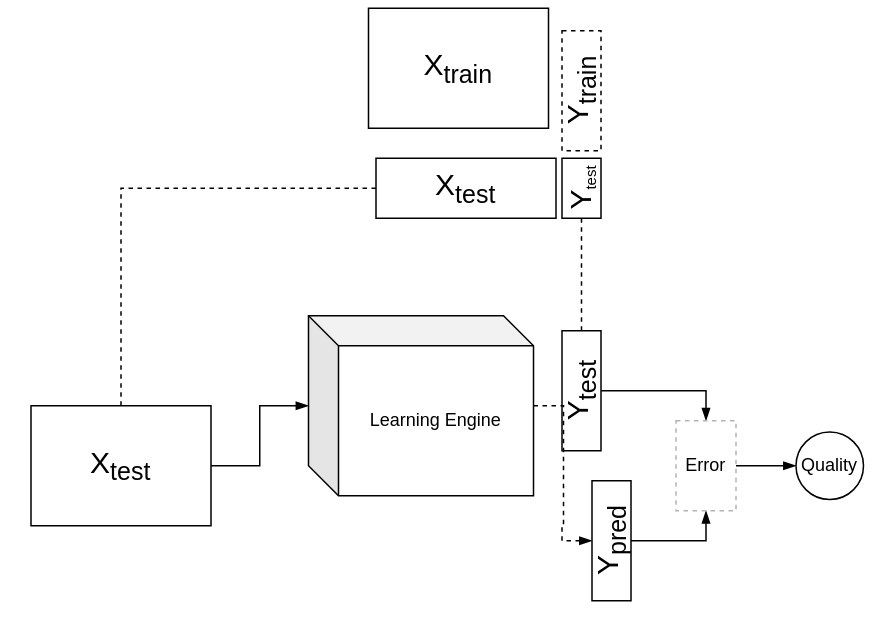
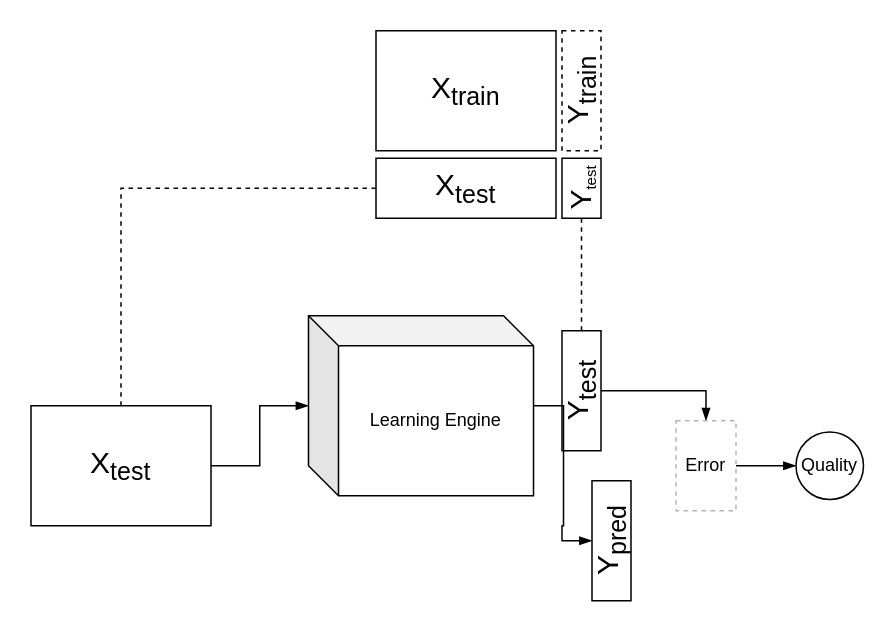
node "Xtrain": moved (458, 68) -> (466, 91)
edge "Learning Engine" -> "Ypred": style dashed -> solid
edge "Ypred" -> "Error": removed
